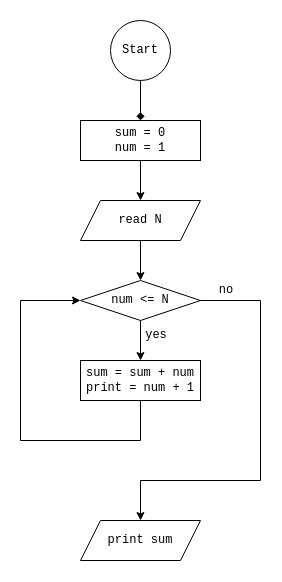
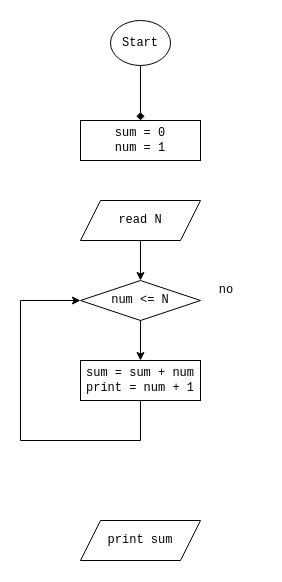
node "Start": size 60x60 -> 60x45
edge "sum = 0 num = 1" -> "read N": removed
node "yes": removed
edge "num <= N" -> "print sum": removed
